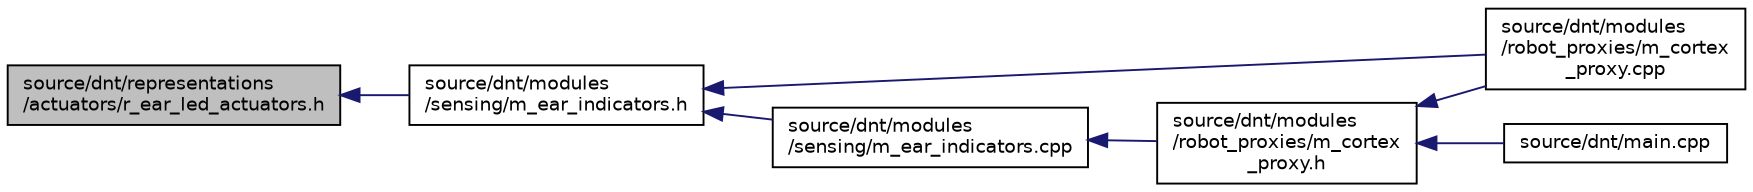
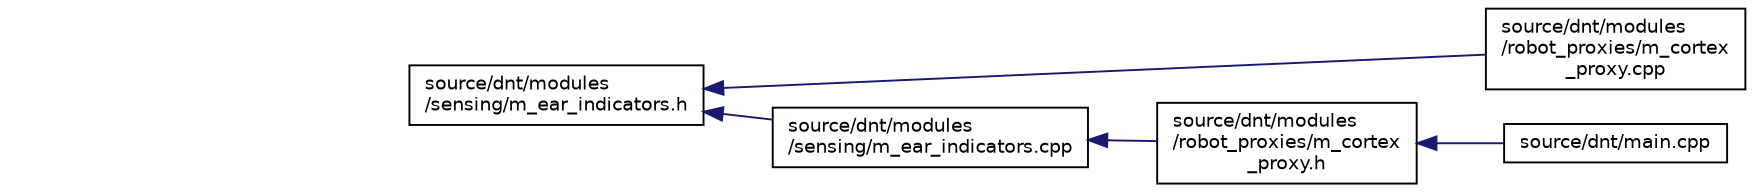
edge "source/dnt/modules /robot_proxies/m_cortex _proxy.cpp" -> "source/dnt/modules /robot_proxies/m_cortex _proxy.h": removed
node "source/dnt/representations /actuators/r_ear_led_actuators.h": removed
